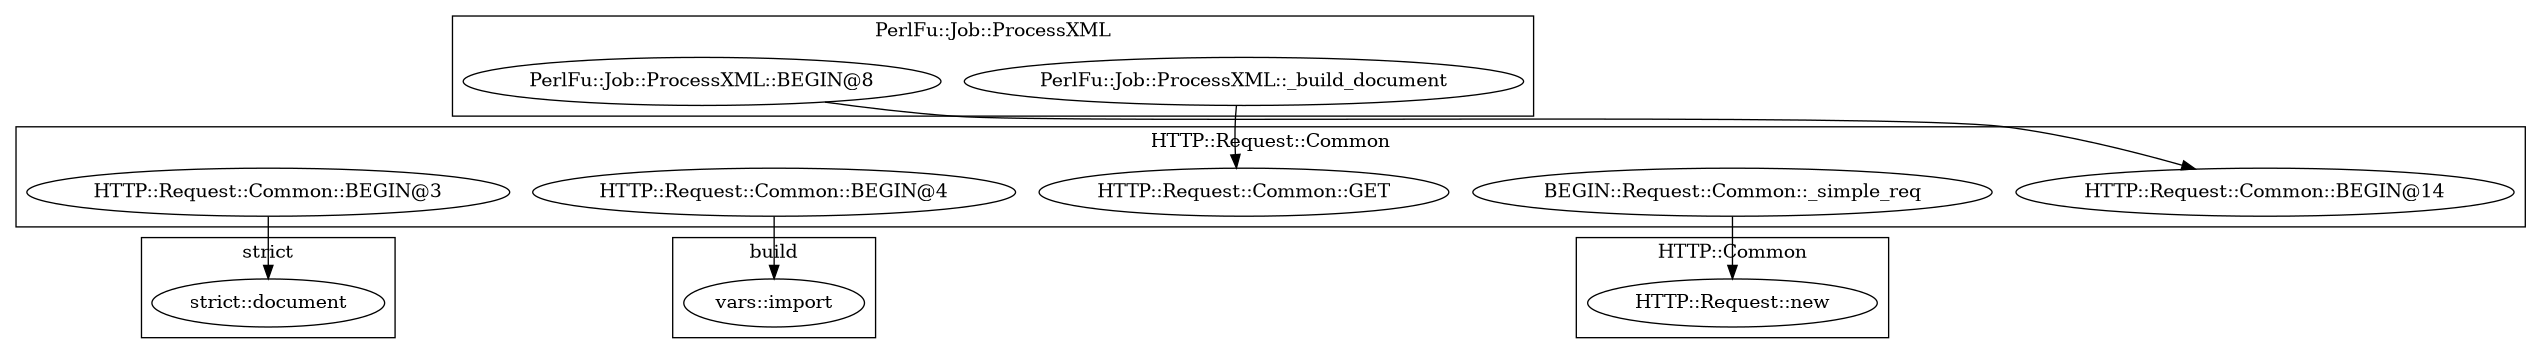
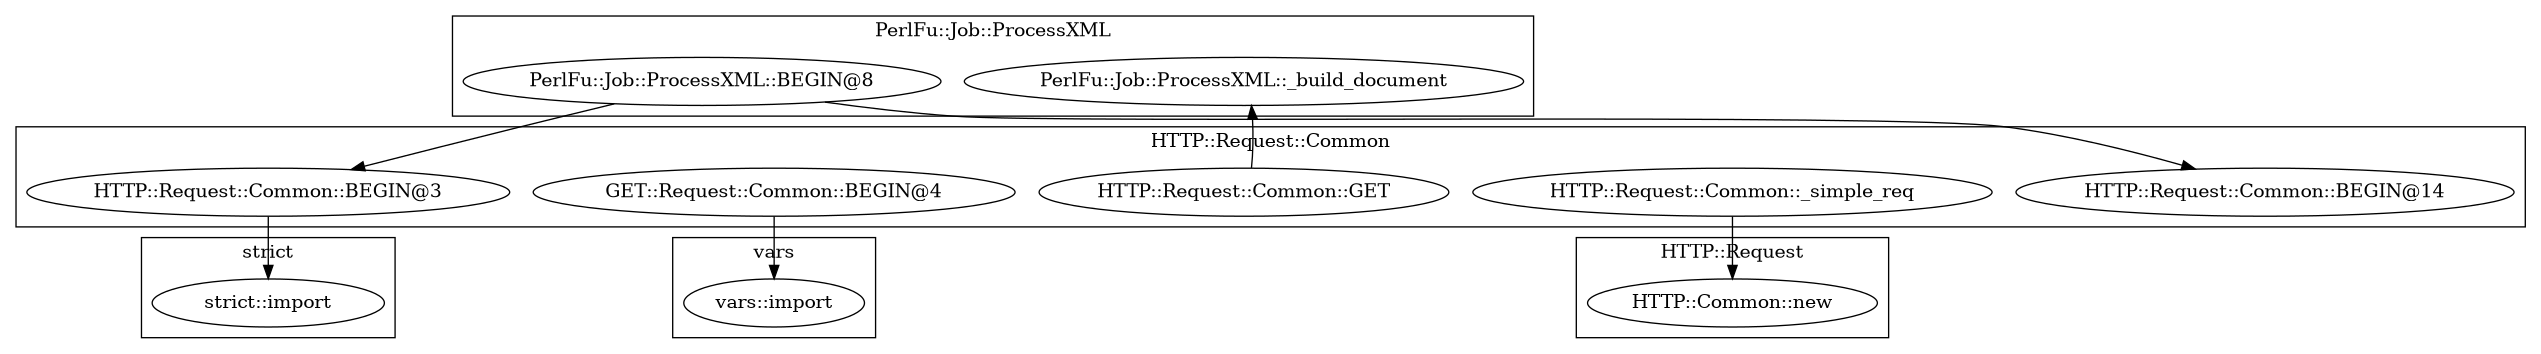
edge "PerlFu::Job::ProcessXML::_build_document" -> "HTTP::Request::Common::GET": reversed
edge "PerlFu::Job::ProcessXML::BEGIN@8" -> "HTTP::Request::Common::BEGIN@3": added
node "HTTP::Request::Common::BEGIN@4": label "HTTP::Request::Common::BEGIN@4" -> "GET::Request::Common::BEGIN@4"
node "BEGIN::Request::Common::_simple_req": label "BEGIN::Request::Common::_simple_req" -> "HTTP::Request::Common::_simple_req"
cluster "build": label "build" -> "vars"
cluster "HTTP::Common": label "HTTP::Common" -> "HTTP::Request"
node "strict::document": label "strict::document" -> "strict::import"
node "HTTP::Request::new": label "HTTP::Request::new" -> "HTTP::Common::new"
